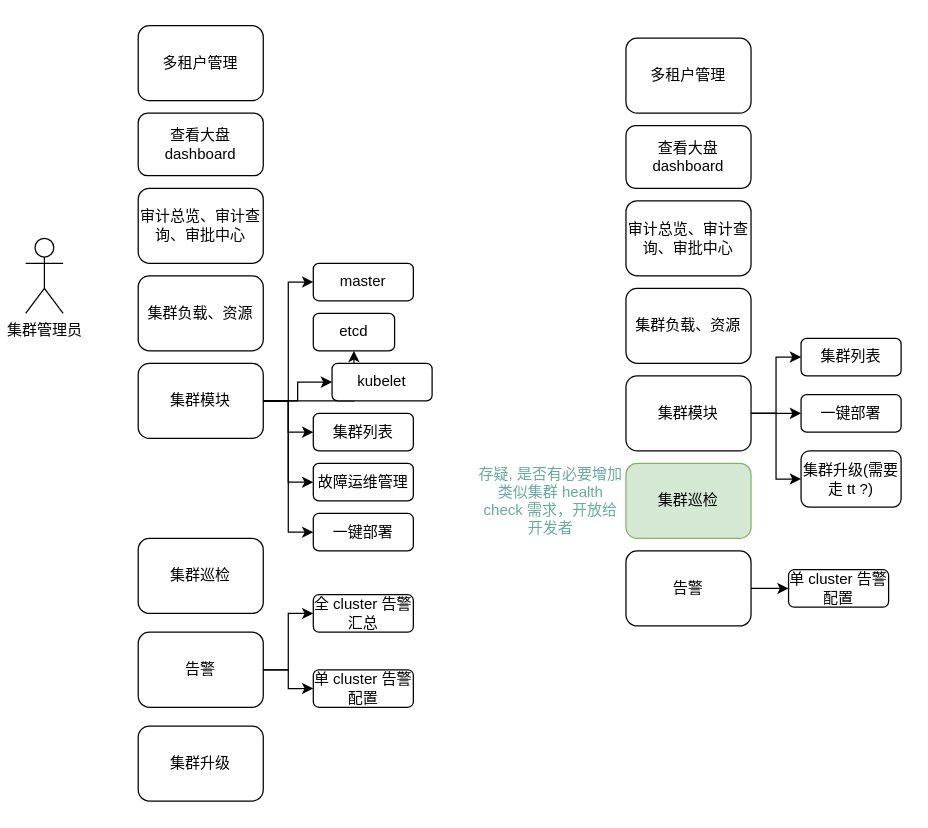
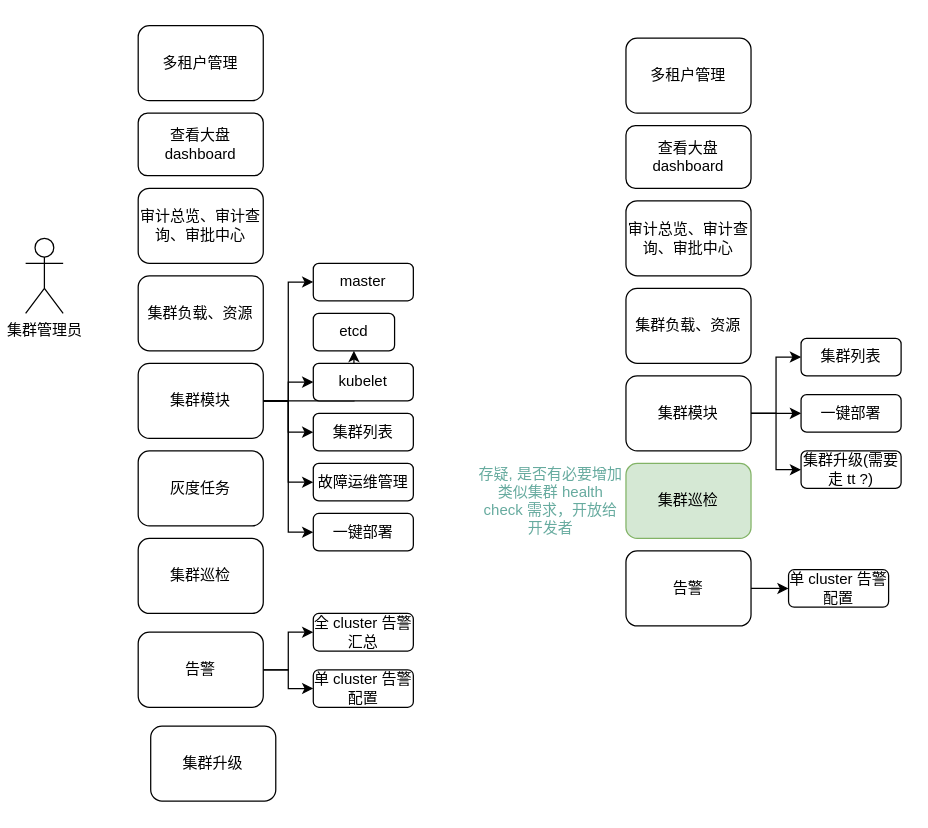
node "kubelet": moved (382, 382) -> (363, 382)
node "集群升级(需要走 tt ?)": size 100x56 -> 100x38
node "灰度任务": added
node "全 cluster 告警汇总": moved (363, 613) -> (363, 632)
node "集群升级": moved (201, 763) -> (213, 763)
